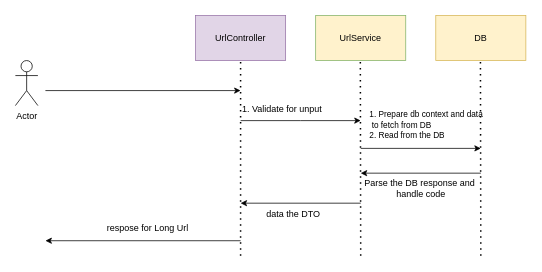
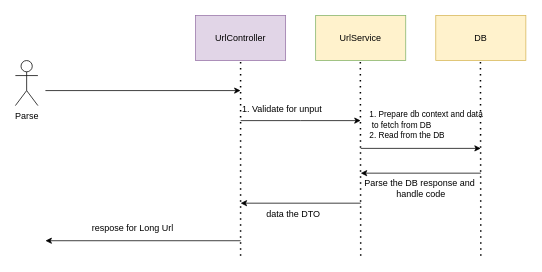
node "Actor": label "Actor" -> "Parse"
node "respose for Long Url": moved (147, 228) -> (132, 228)
